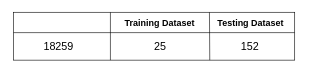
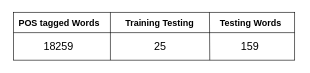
node "POS tagged Words": added
node "Training Dataset": label "Training Dataset" -> "Training Testing"
node "Testing Dataset": label "Testing Dataset" -> "Testing Words"
node "152": label "152" -> "159"
